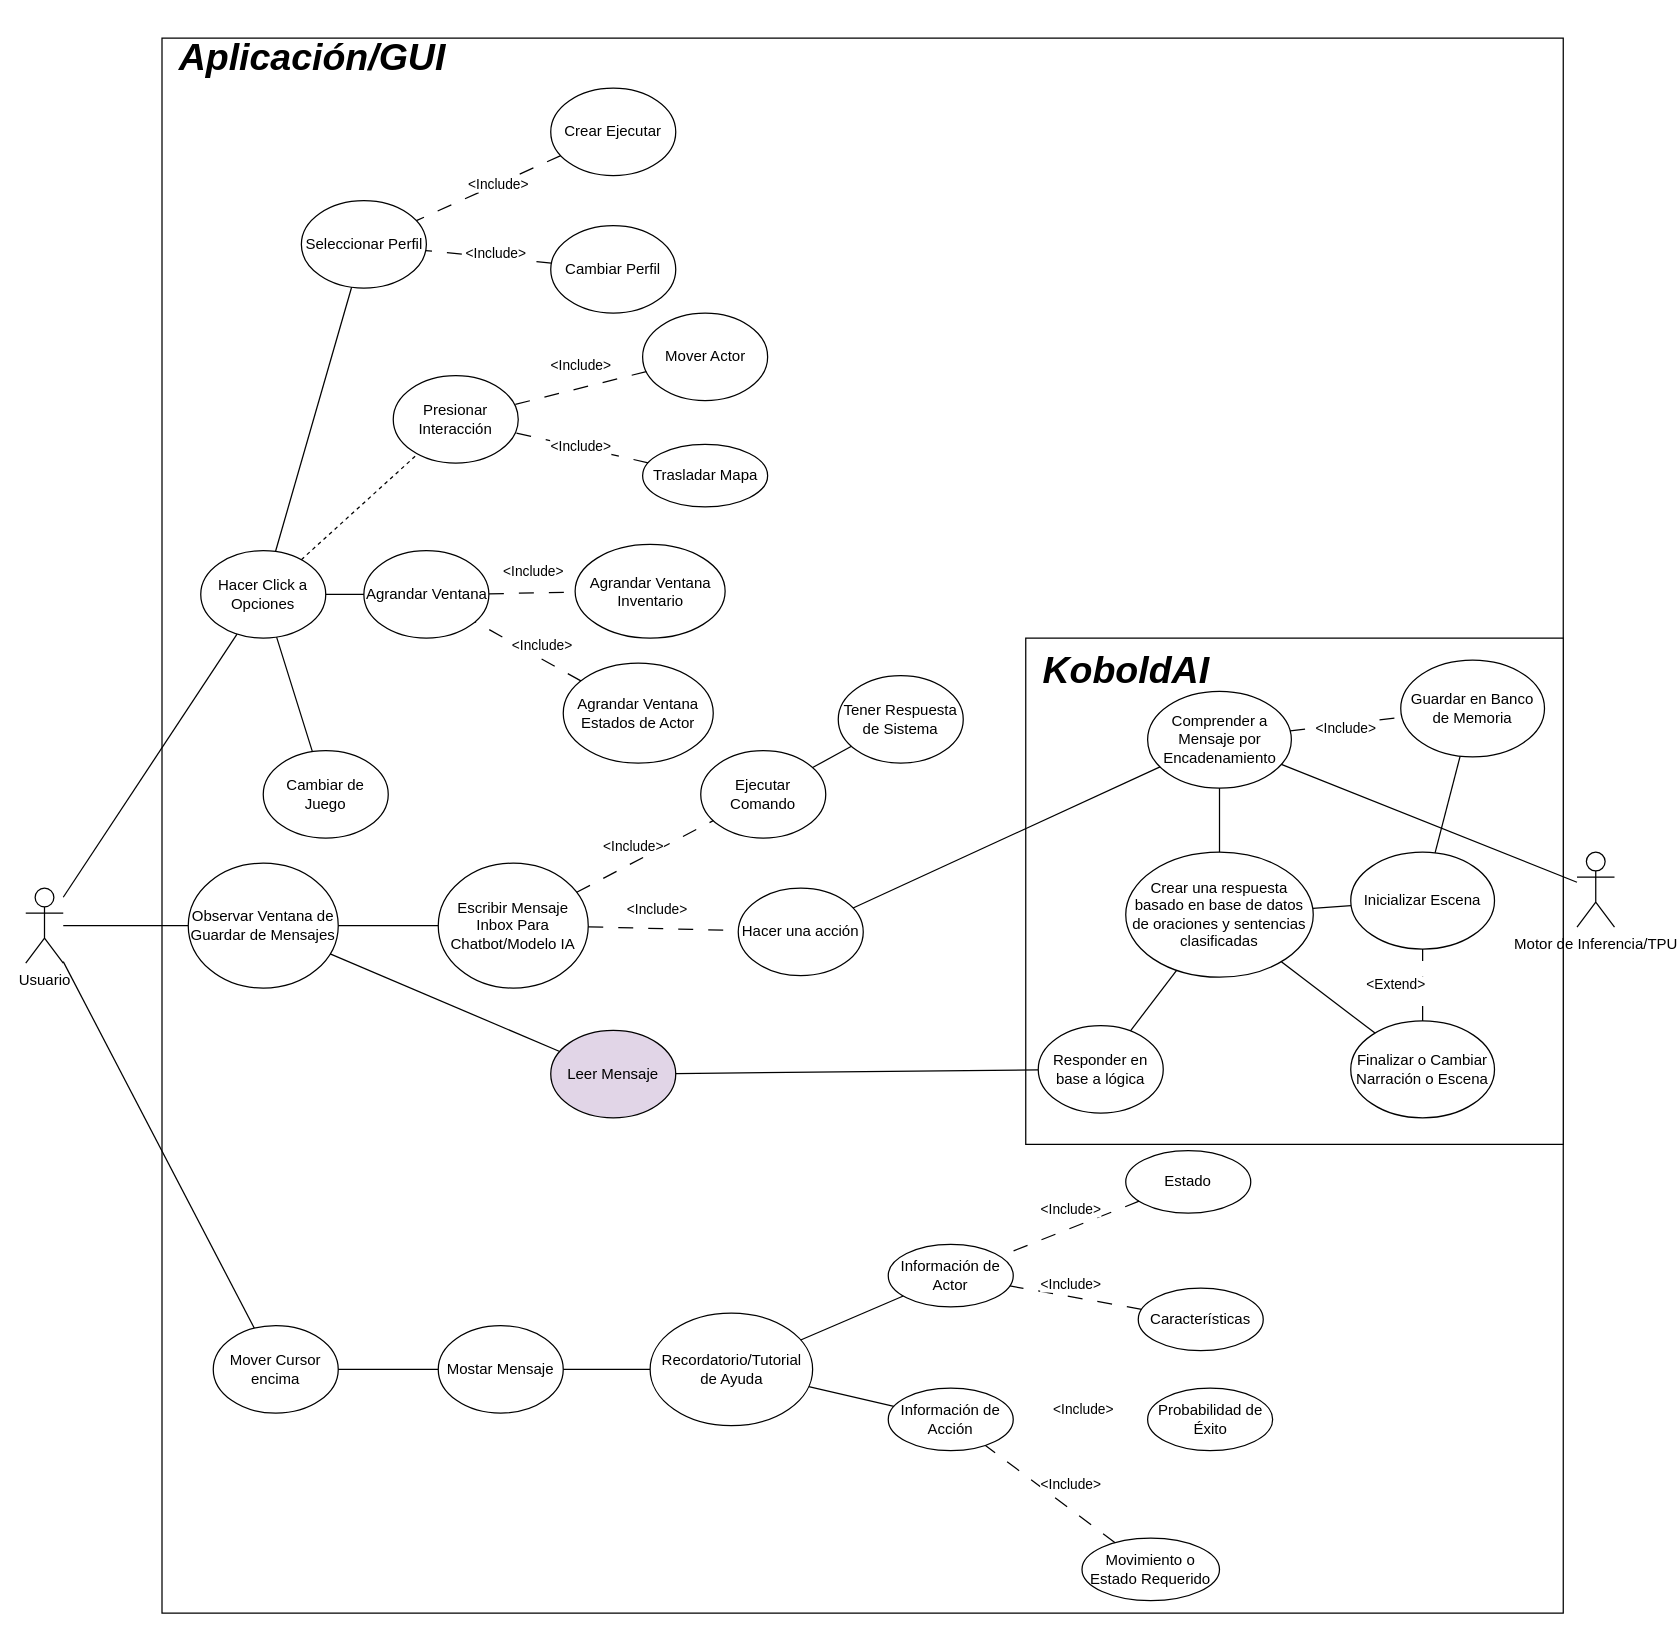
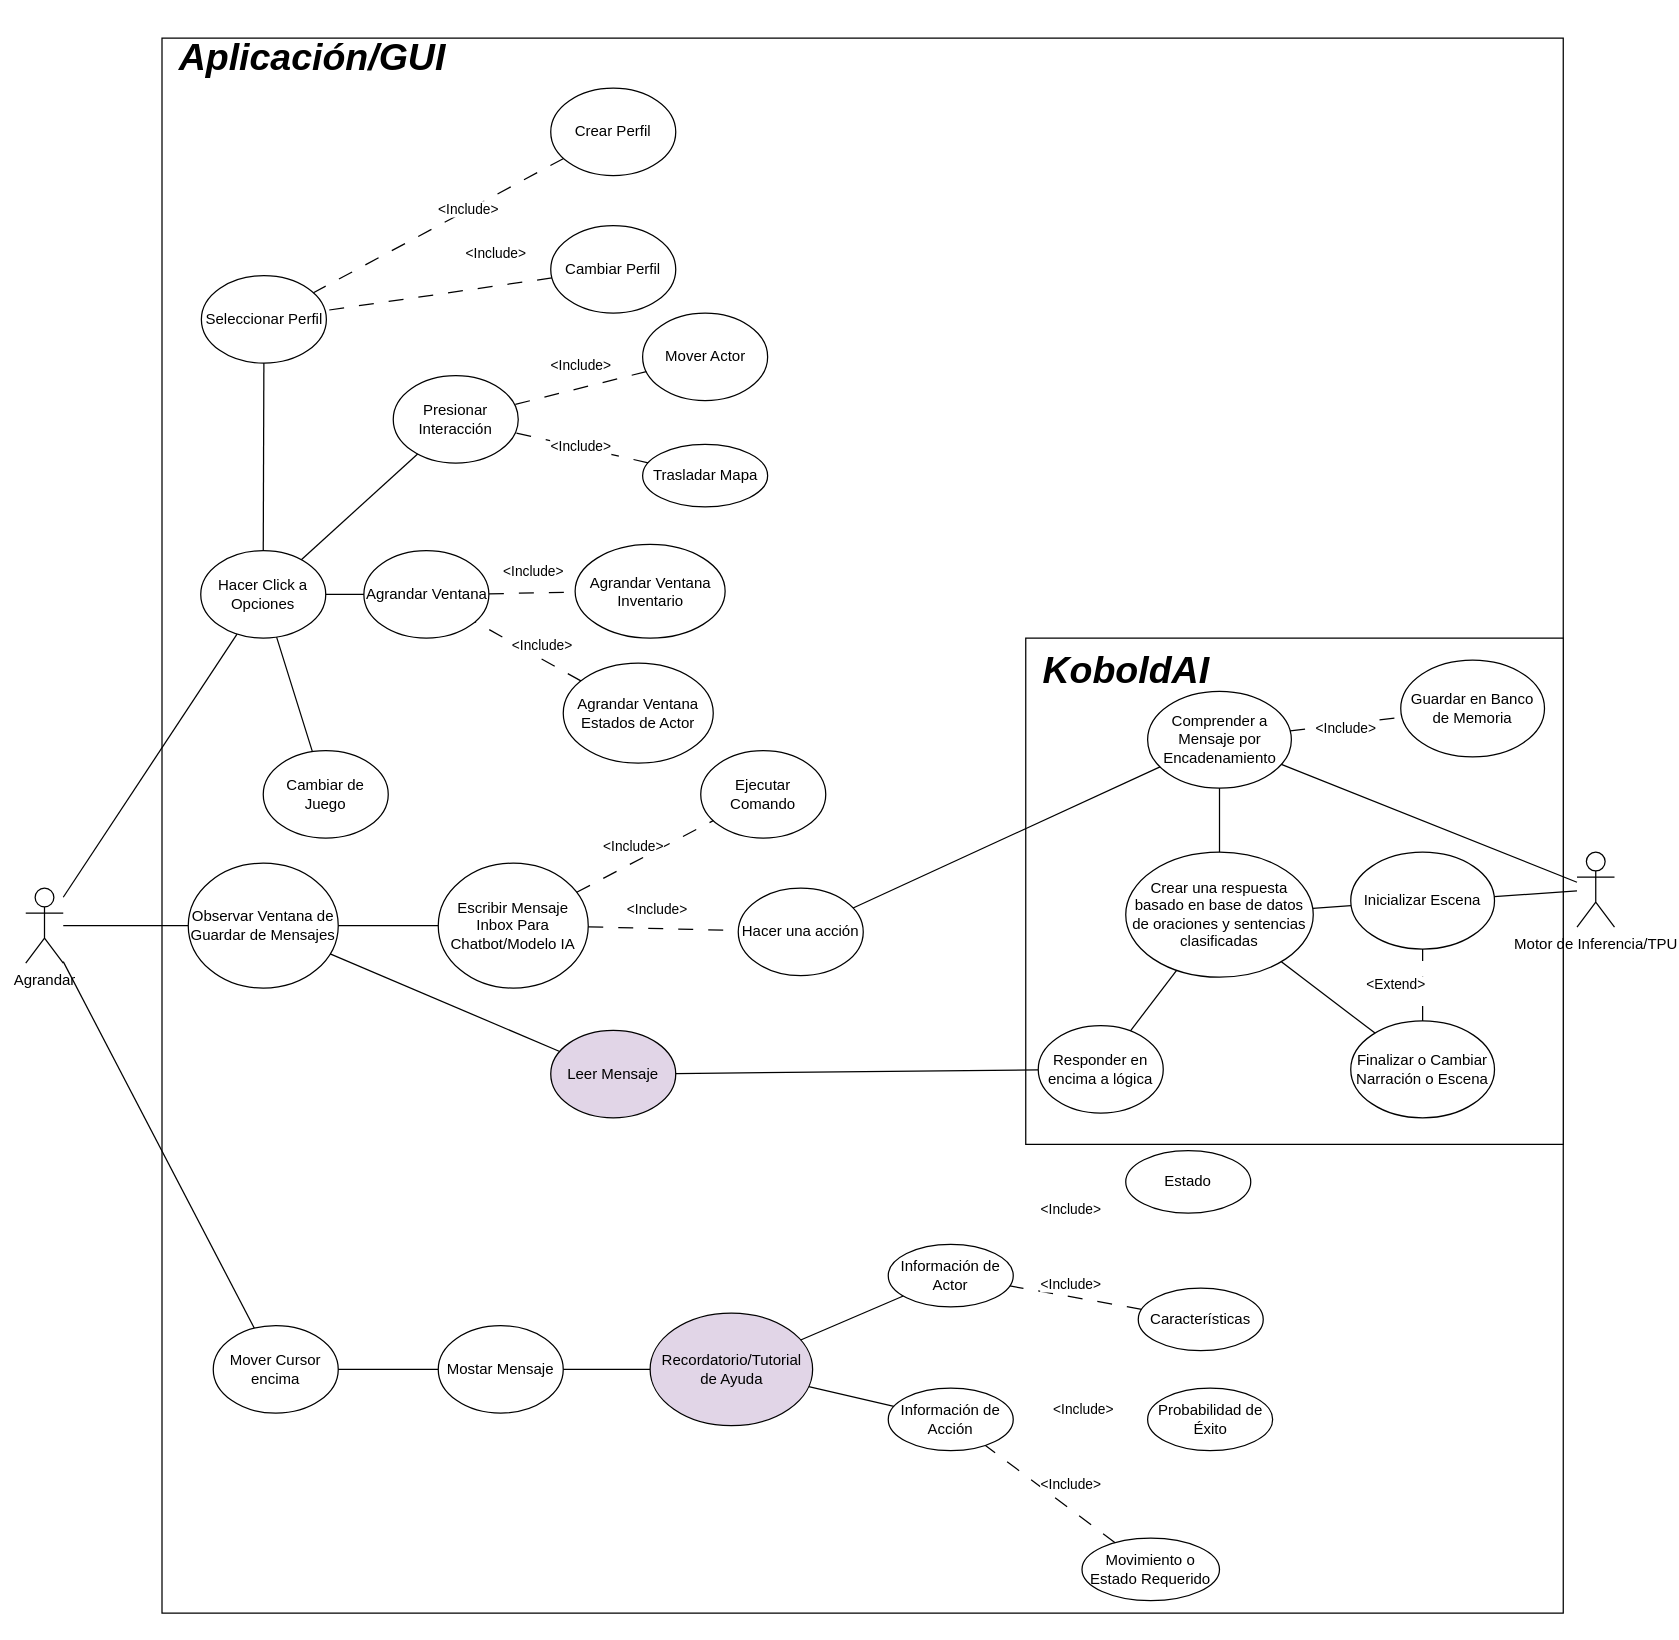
node "Crear Ejecutar": label "Crear Ejecutar" -> "Crear Perfil"
node "Seleccionar Perfil": moved (364, 244) -> (264, 319)
edge "Presionar Interacción" -- "Hacer Click a Opciones": style dashed -> solid
node "Tener Respuesta de Sistema": removed
edge "Tener Respuesta de Sistema" -- "Ejecutar Comando": removed
edge "Guardar en Banco de Memoria" -- "Inicializar Escena": now "Motor de Inferencia/TPU" -- "Inicializar Escena"
node "Usuario": label "Usuario" -> "Agrandar"
node "Responder en base a lógica": label "Responder en base a lógica" -> "Responder en encima a lógica"
edge "Estado" -- "Información de Actor": removed
node "Recordatorio/Tutorial de Ayuda": fillcolor #ffffff -> #e1d5e7
